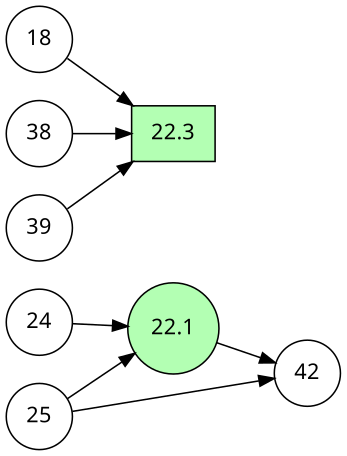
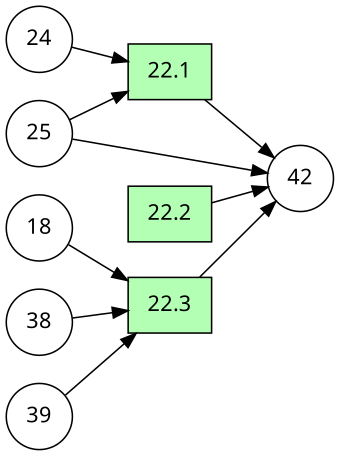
node "22.2": added
edge "22.3" -> "42": added
node "22.1": shape circle -> box
